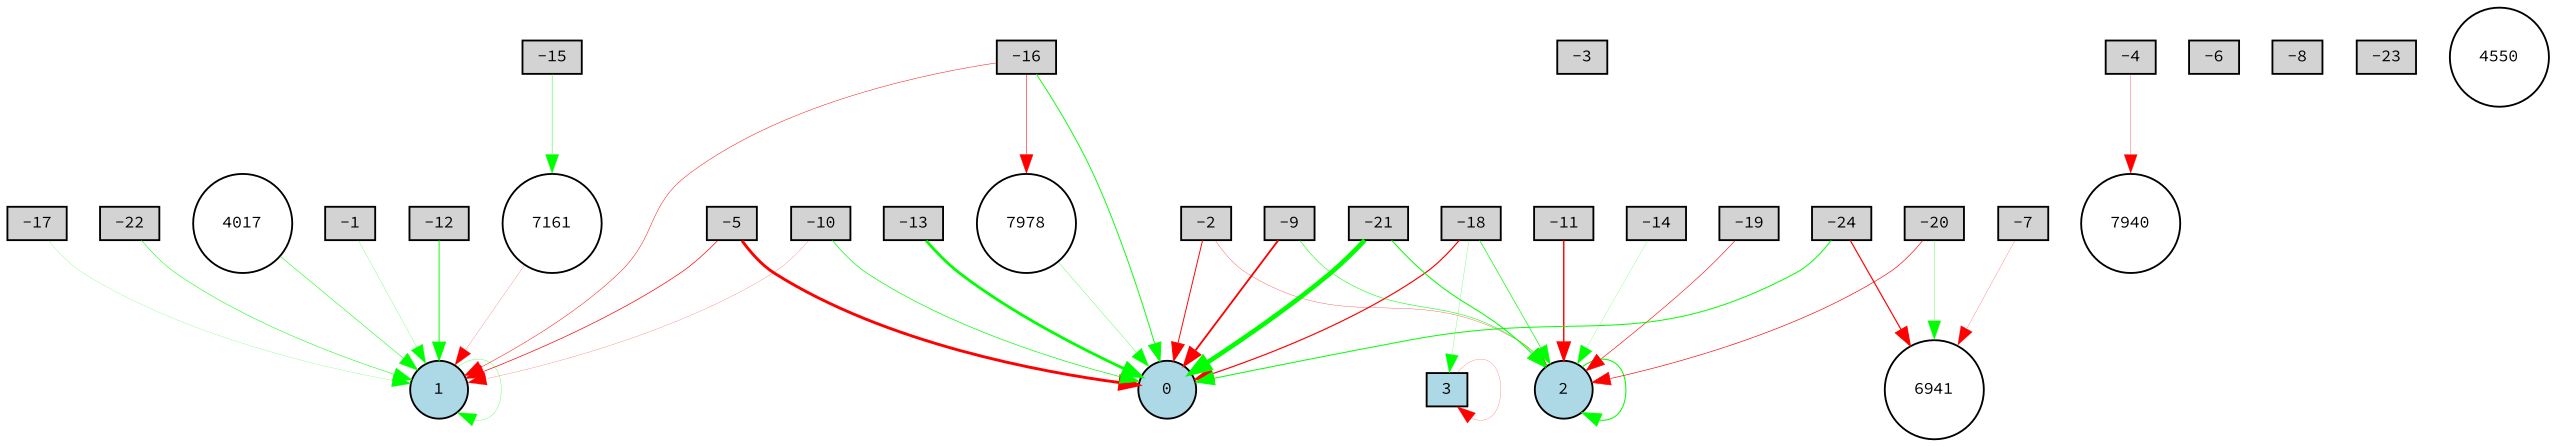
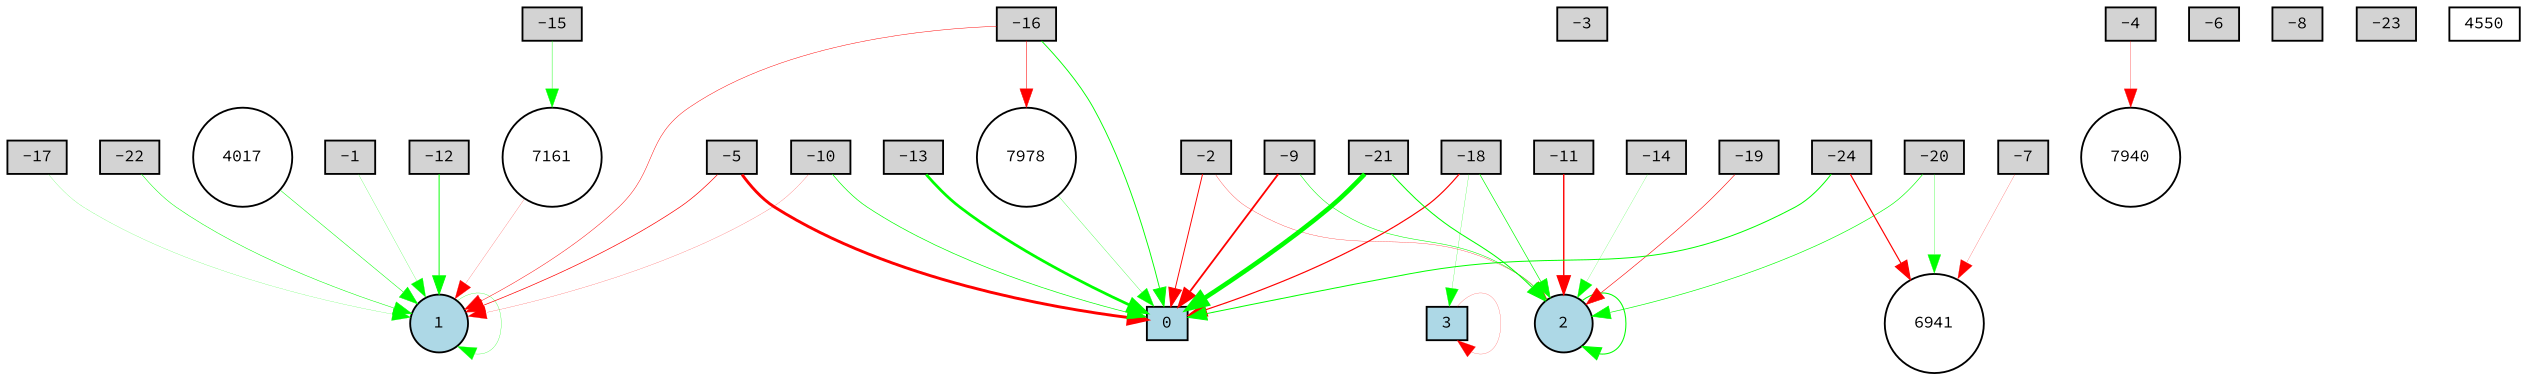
node "4550": shape circle -> box
edge "-20" -> "2": color red -> green
node "0": shape circle -> box
